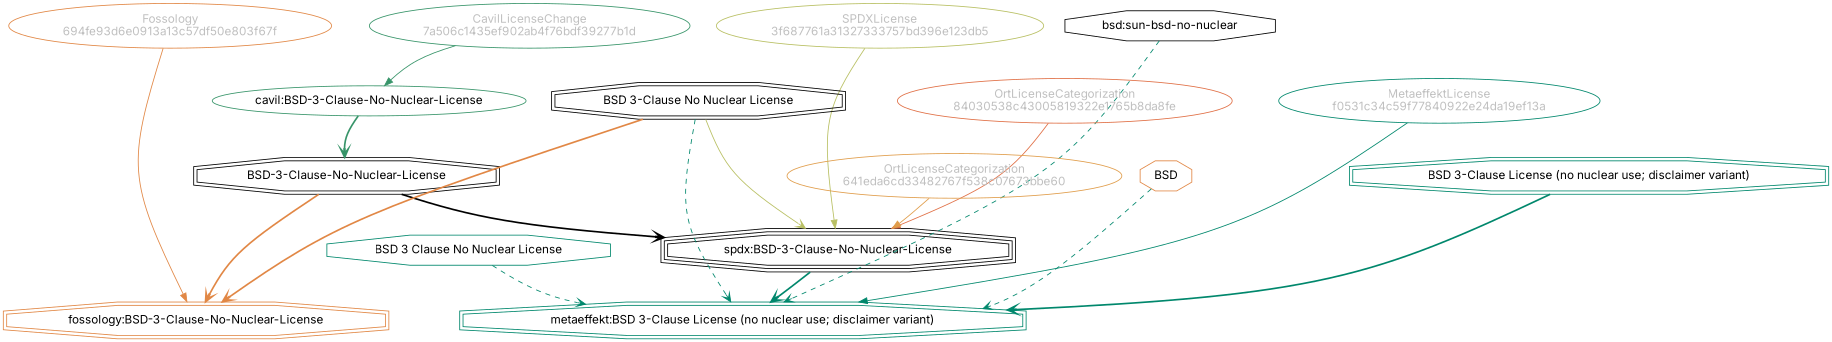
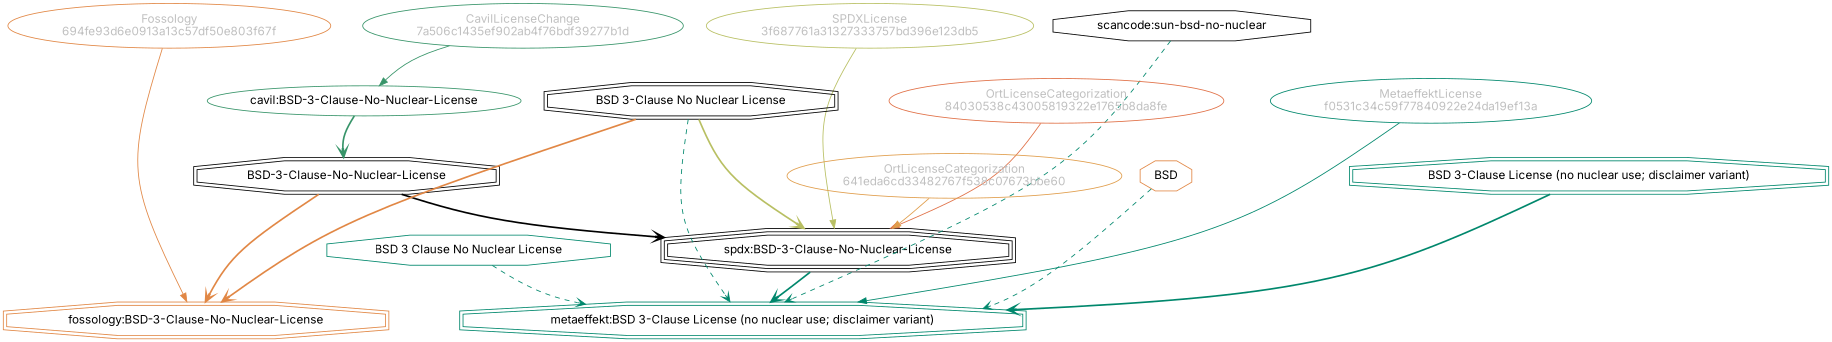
node "bsd:sun-bsd-no-nuclear": label "bsd:sun-bsd-no-nuclear" -> "scancode:sun-bsd-no-nuclear"
edge "BSD 3-Clause No Nuclear License" -> "spdx:BSD-3-Clause-No-Nuclear-License": style solid -> bold
